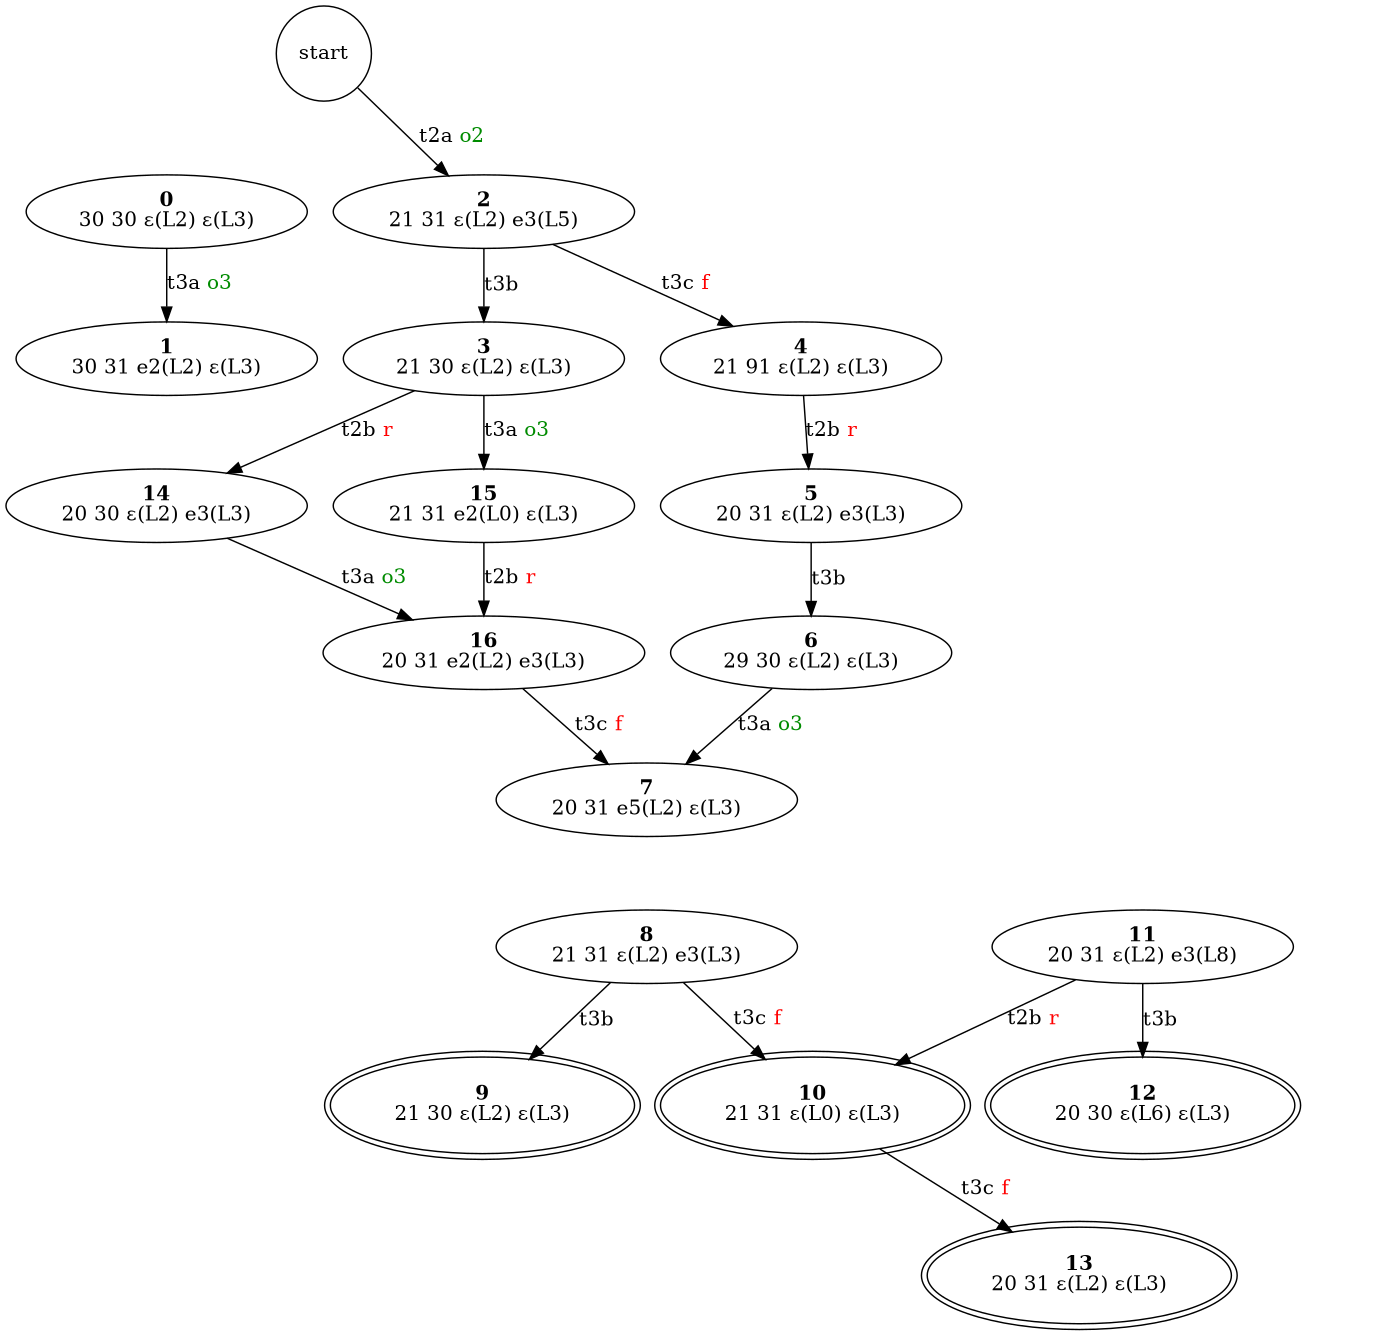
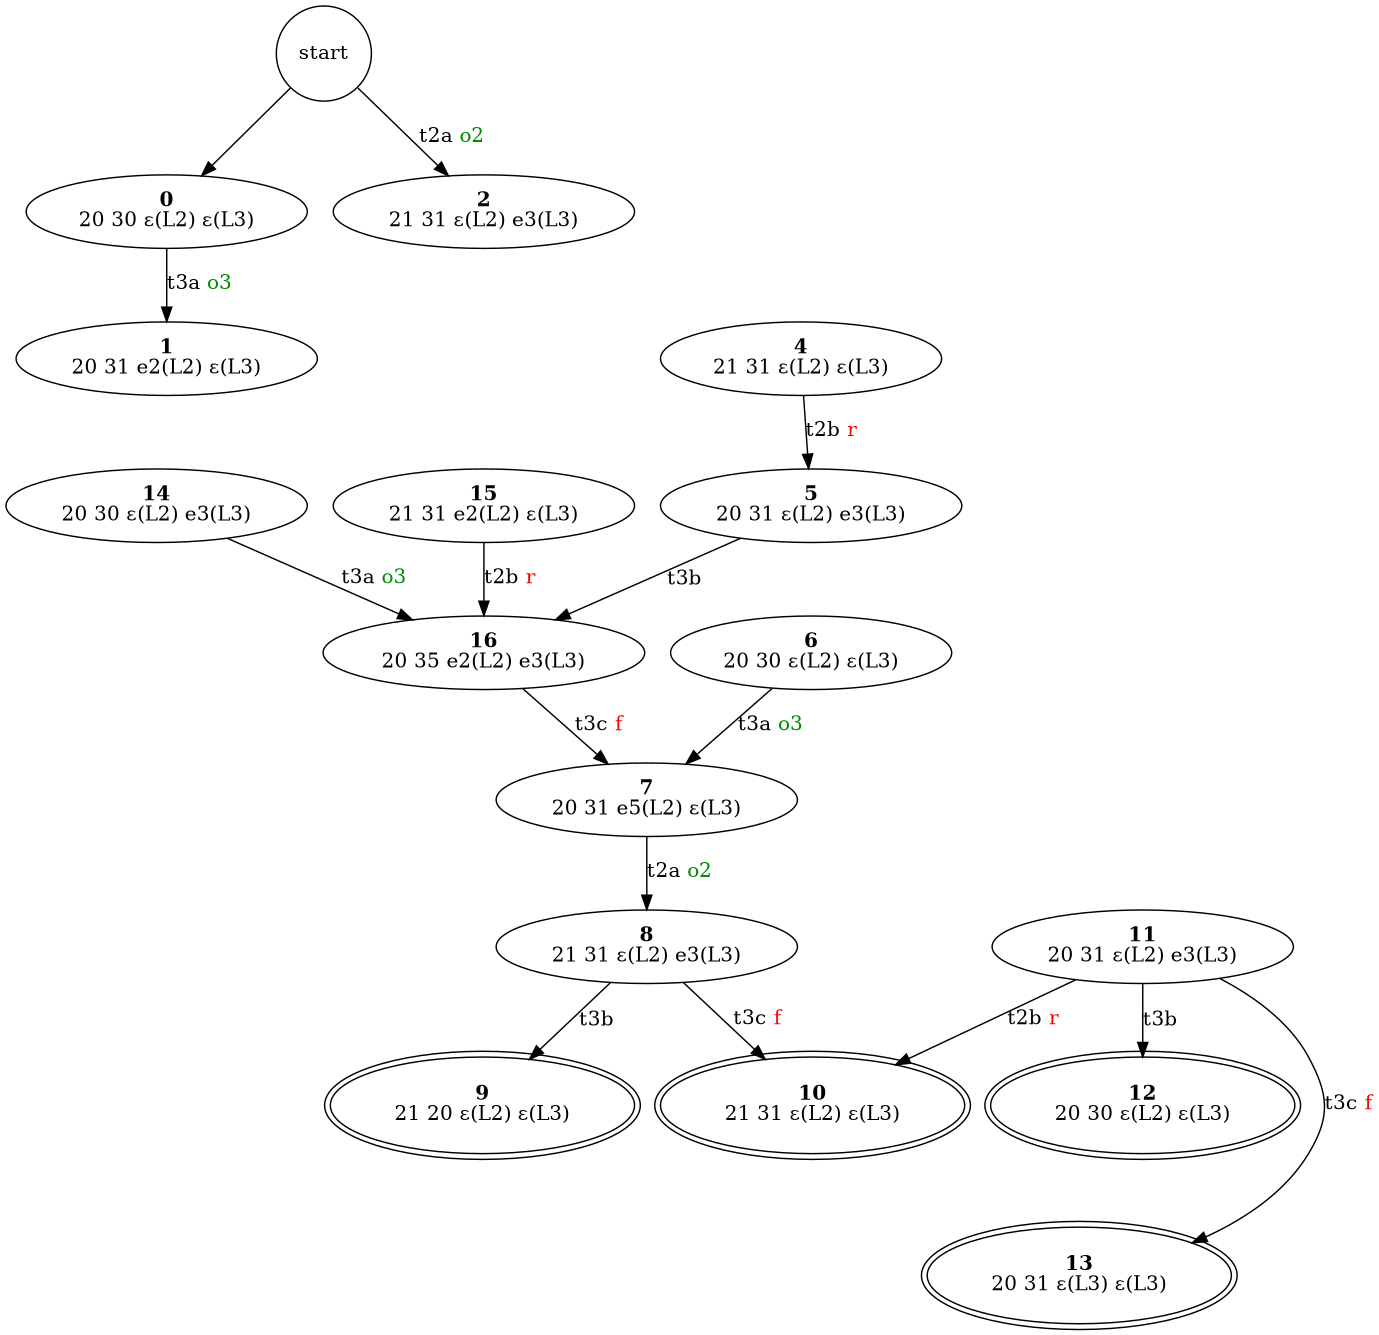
edge "start" -> "0": added
node "0": text "30 30 ε(L2) ε(L3)" -> "20 30 ε(L2) ε(L3)"
node "2": text "21 31 ε(L2) e3(L5)" -> "21 31 ε(L2) e3(L3)"
edge "2" -> "4": removed, label "t3c f"
node "3": removed
node "1": text "30 31 e2(L2) ε(L3)" -> "20 31 e2(L2) ε(L3)"
node "4": text "21 91 ε(L2) ε(L3)" -> "21 31 ε(L2) ε(L3)"
node "15": text "21 31 e2(L0) ε(L3)" -> "21 31 e2(L2) ε(L3)"
edge "5" -> "6": now "5" -> "16"
node "16": text "20 31 e2(L2) e3(L3)" -> "20 35 e2(L2) e3(L3)"
node "6": text "29 30 ε(L2) ε(L3)" -> "20 30 ε(L2) ε(L3)"
edge "7" -> "8": added, label "t2a o2"
node "11": text "20 31 ε(L2) e3(L8)" -> "20 31 ε(L2) e3(L3)"
node "9": text "21 30 ε(L2) ε(L3)" -> "21 20 ε(L2) ε(L3)"
node "10": text "21 31 ε(L0) ε(L3)" -> "21 31 ε(L2) ε(L3)"
node "12": text "20 30 ε(L6) ε(L3)" -> "20 30 ε(L2) ε(L3)"
edge "10" -> "13": now "11" -> "13"
node "13": text "20 31 ε(L2) ε(L3)" -> "20 31 ε(L3) ε(L3)"
